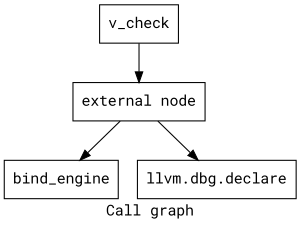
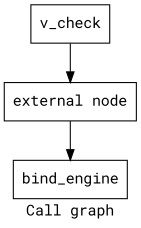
node "llvm.dbg.declare": removed
